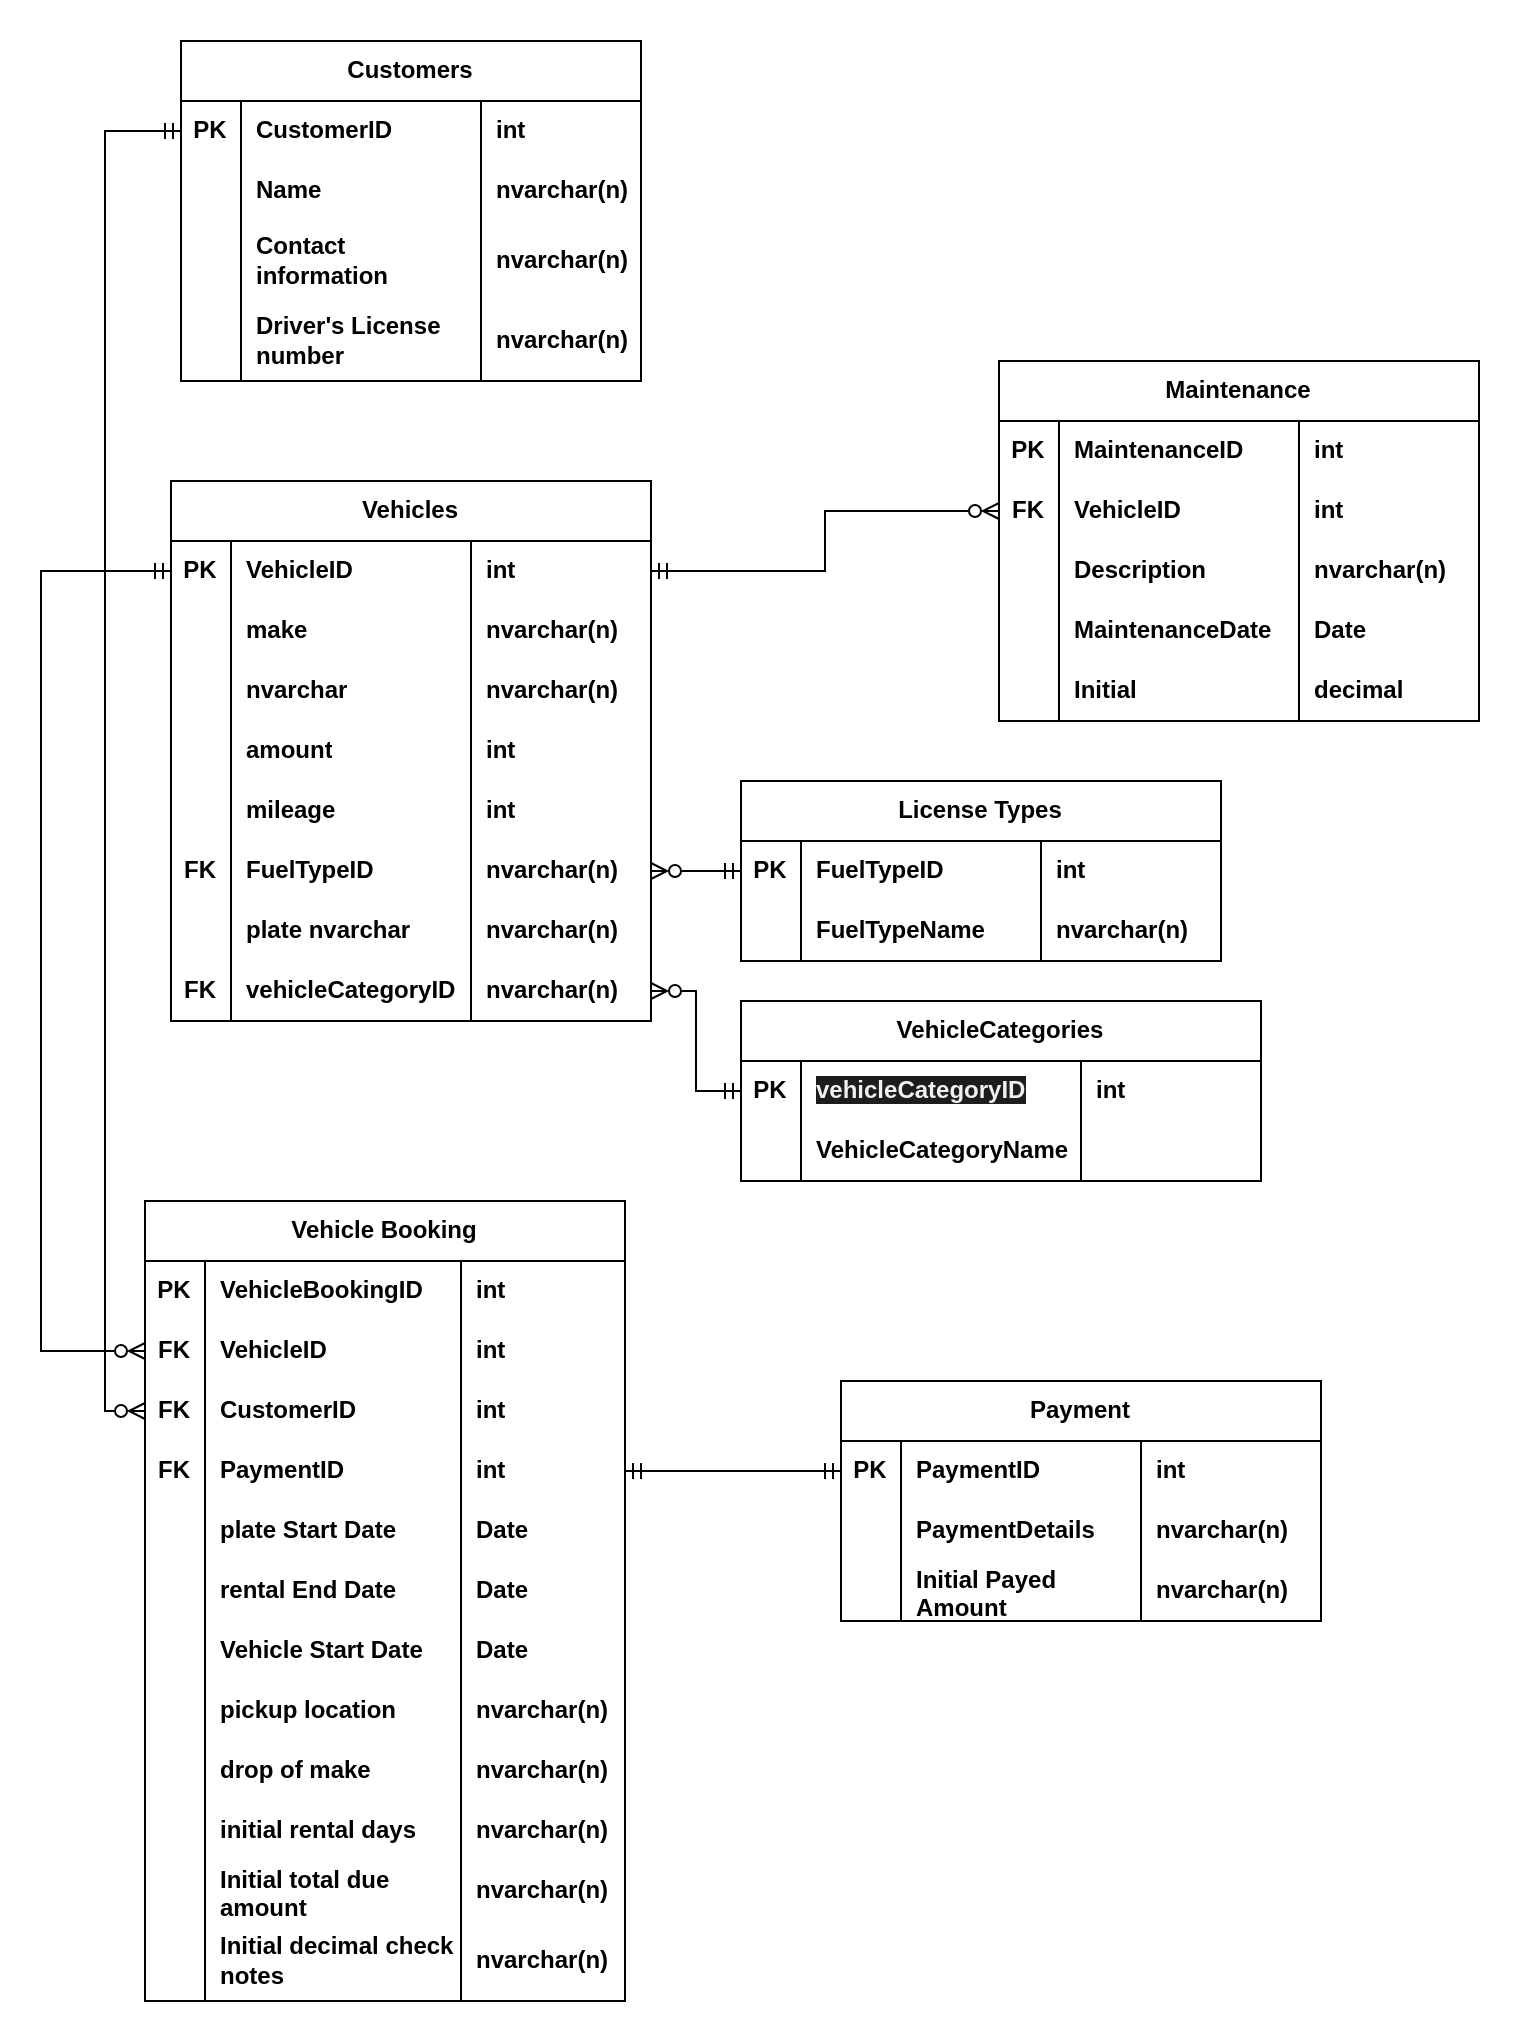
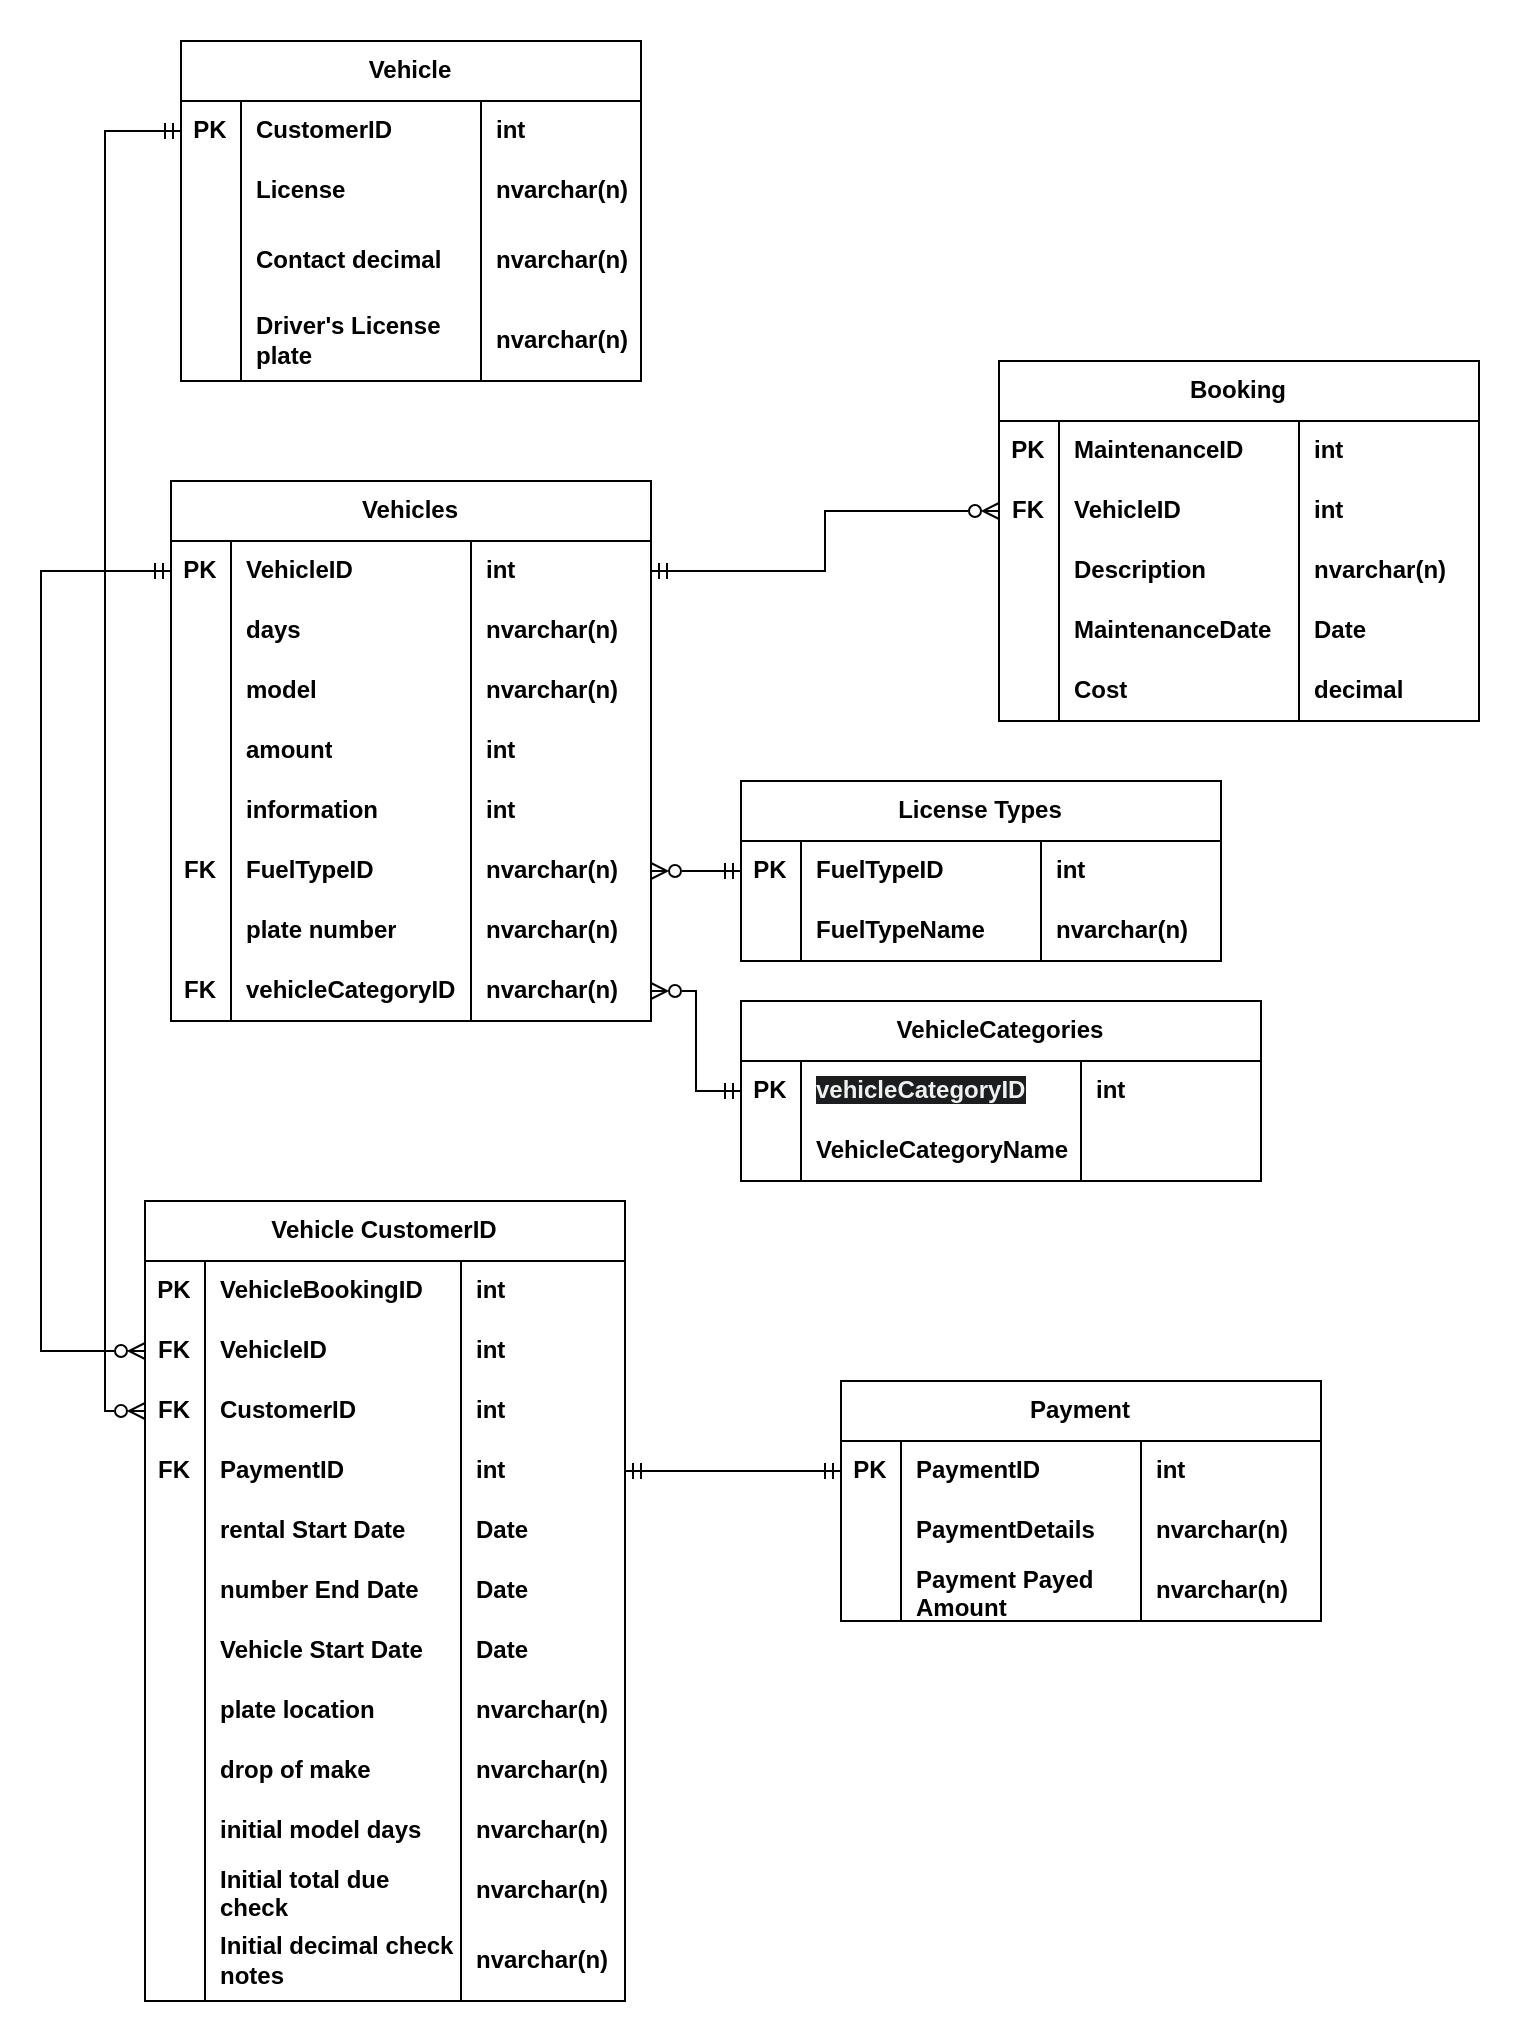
node "Customers": label "Customers" -> "Vehicle"
node "Name": label "Name" -> "License"
node "Contact information": label "Contact information" -> "Contact decimal"
node "Driver's License number": label "Driver's License number" -> "Driver's License plate"
node "Maintenance": label "Maintenance" -> "Booking"
node "make": label "make" -> "days"
node "nvarchar": label "nvarchar" -> "model"
node "Initial": label "Initial" -> "Cost"
node "mileage": label "mileage" -> "information"
node "plate nvarchar": label "plate nvarchar" -> "plate number"
node "Vehicle Booking": label "Vehicle Booking" -> "Vehicle CustomerID"
node "plate Start Date": label "plate Start Date" -> "rental Start Date"
node "rental End Date": label "rental End Date" -> "number End Date"
node "Initial Payed Amount": label "Initial Payed Amount" -> "Payment Payed Amount"
node "pickup location": label "pickup location" -> "plate location"
node "initial rental days": label "initial rental days" -> "initial model days"
node "Initial total due amount": label "Initial total due amount" -> "Initial total due check"
